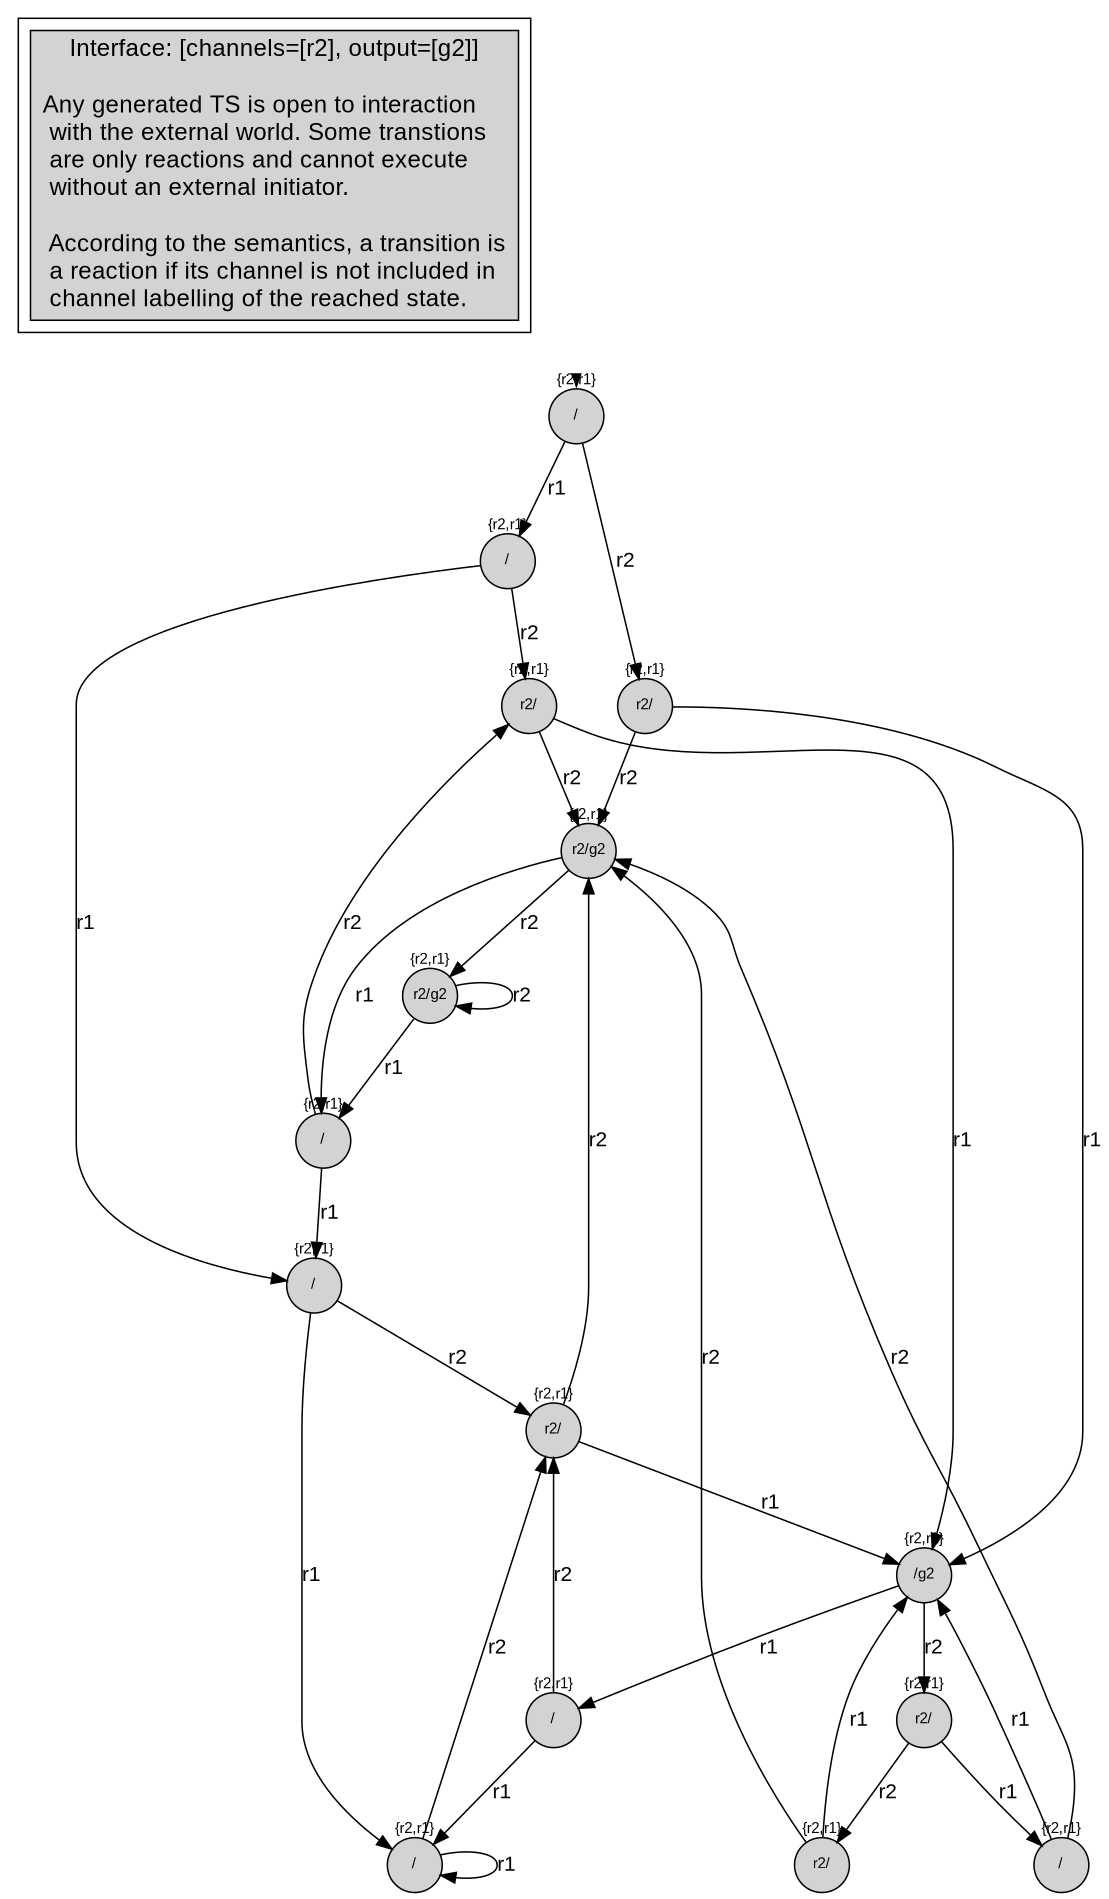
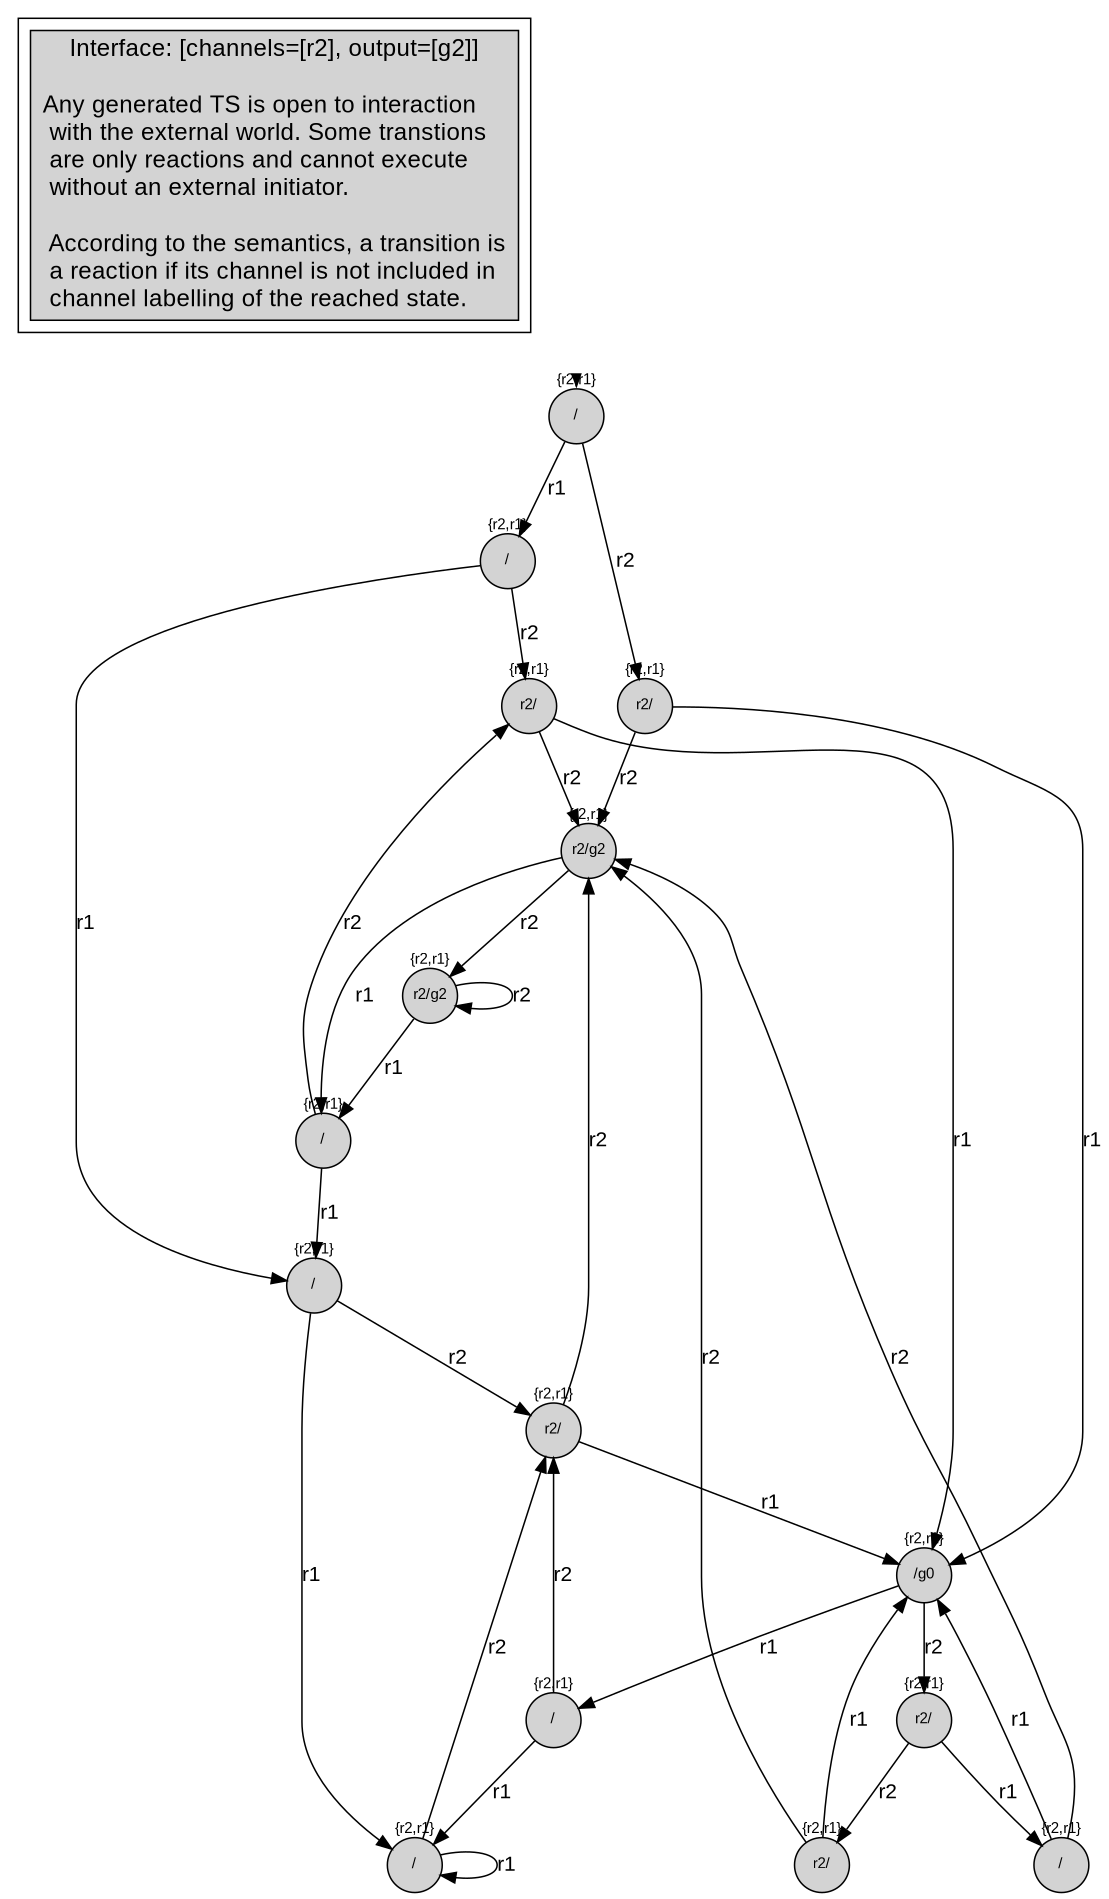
node "{r2,r1} /g2": label "{r2,r1} /g2" -> "{r2,r1} /g0"
